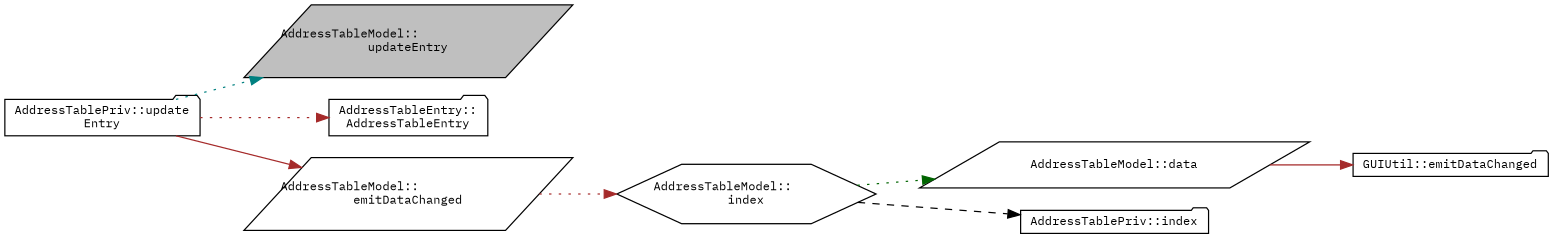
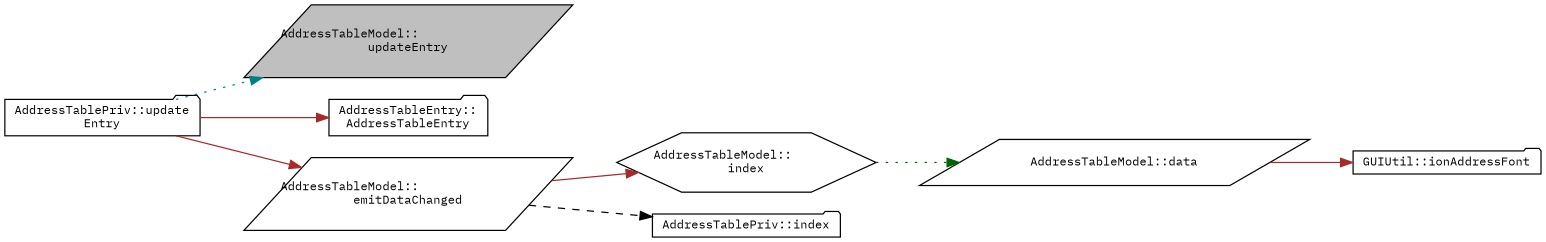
edge "AddressTablePriv::update Entry" -> "AddressTableEntry:: AddressTableEntry": style dotted -> solid
node "GUIUtil::emitDataChanged": label "GUIUtil::emitDataChanged" -> "GUIUtil::ionAddressFont"
edge "AddressTableModel:: emitDataChanged" -> "AddressTableModel:: index": style dotted -> solid
edge "AddressTableModel:: index" -> "AddressTablePriv::index": now "AddressTableModel:: emitDataChanged" -> "AddressTablePriv::index"
